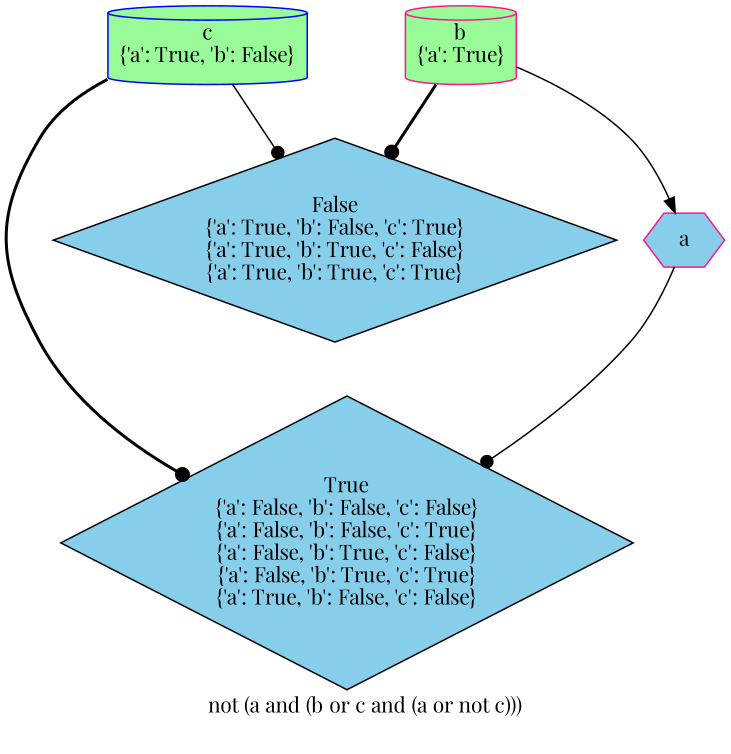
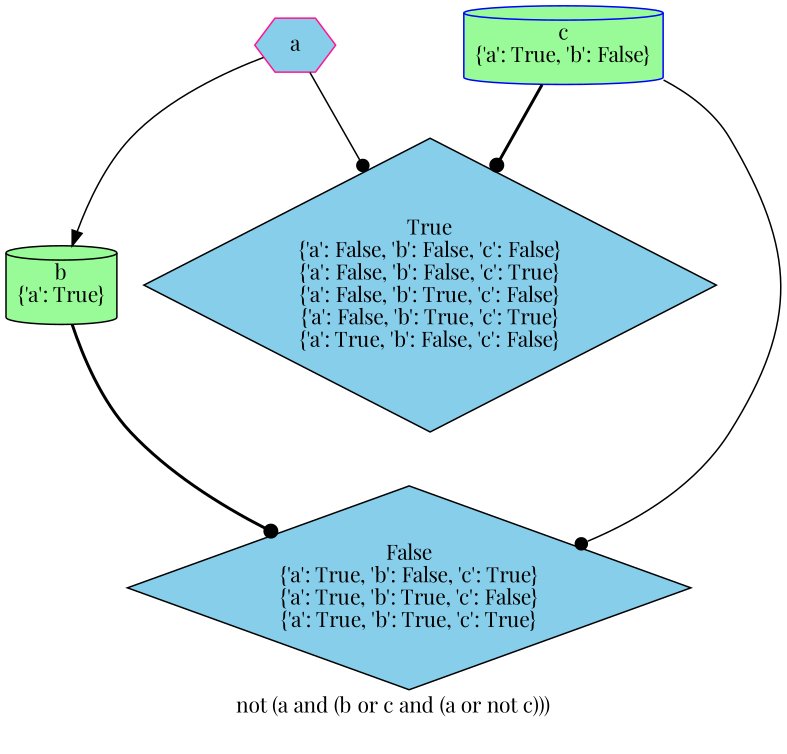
node "b {'a': True}": color deeppink -> black
edge "b {'a': True}" -> "a": reversed
